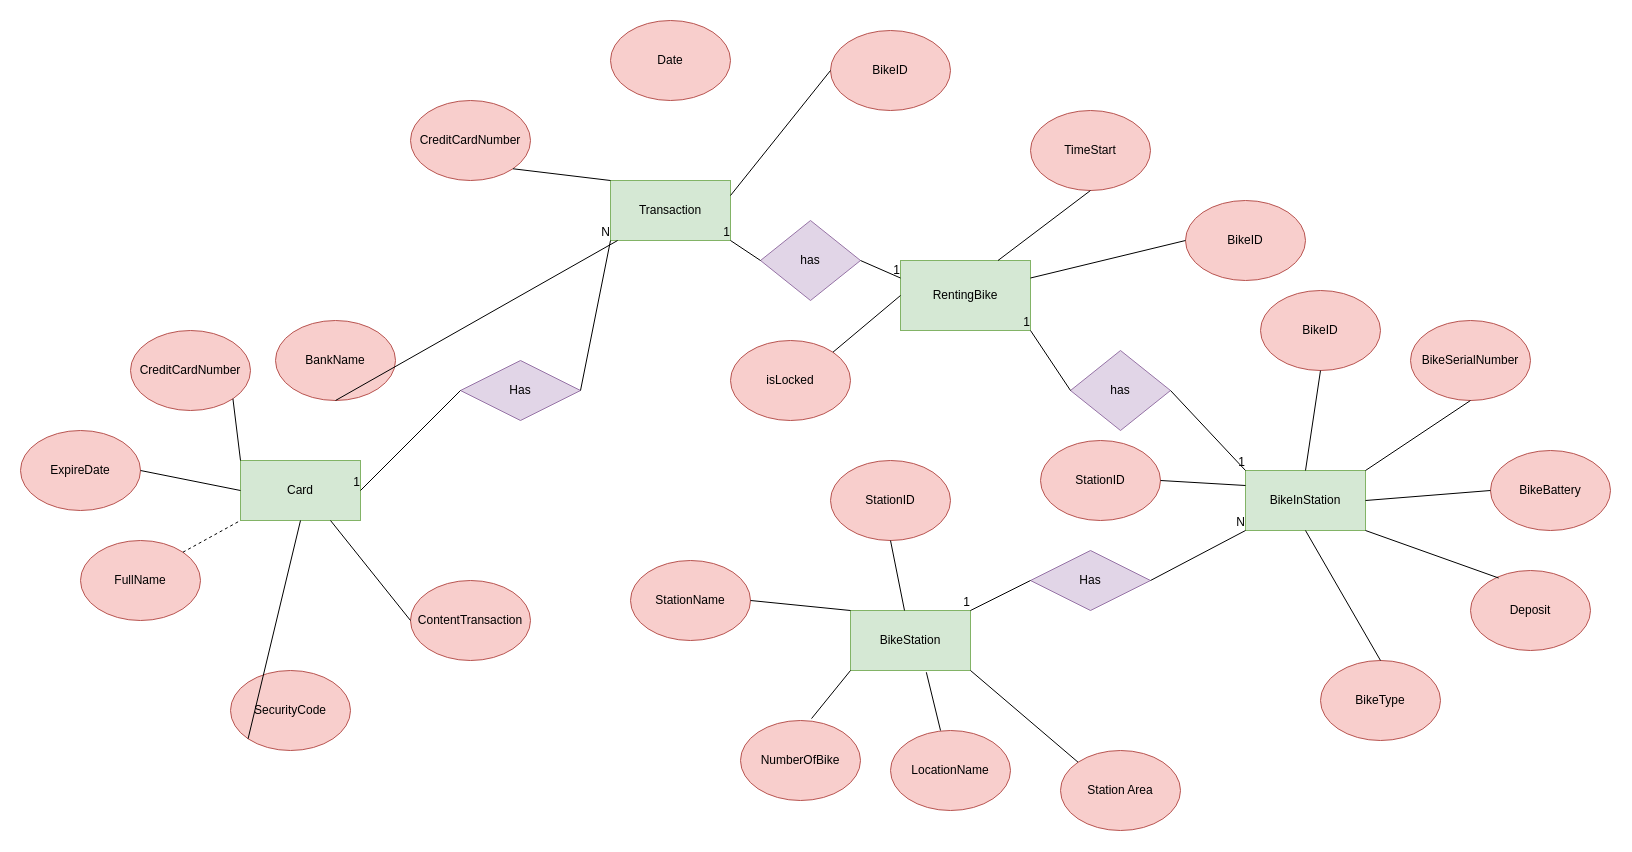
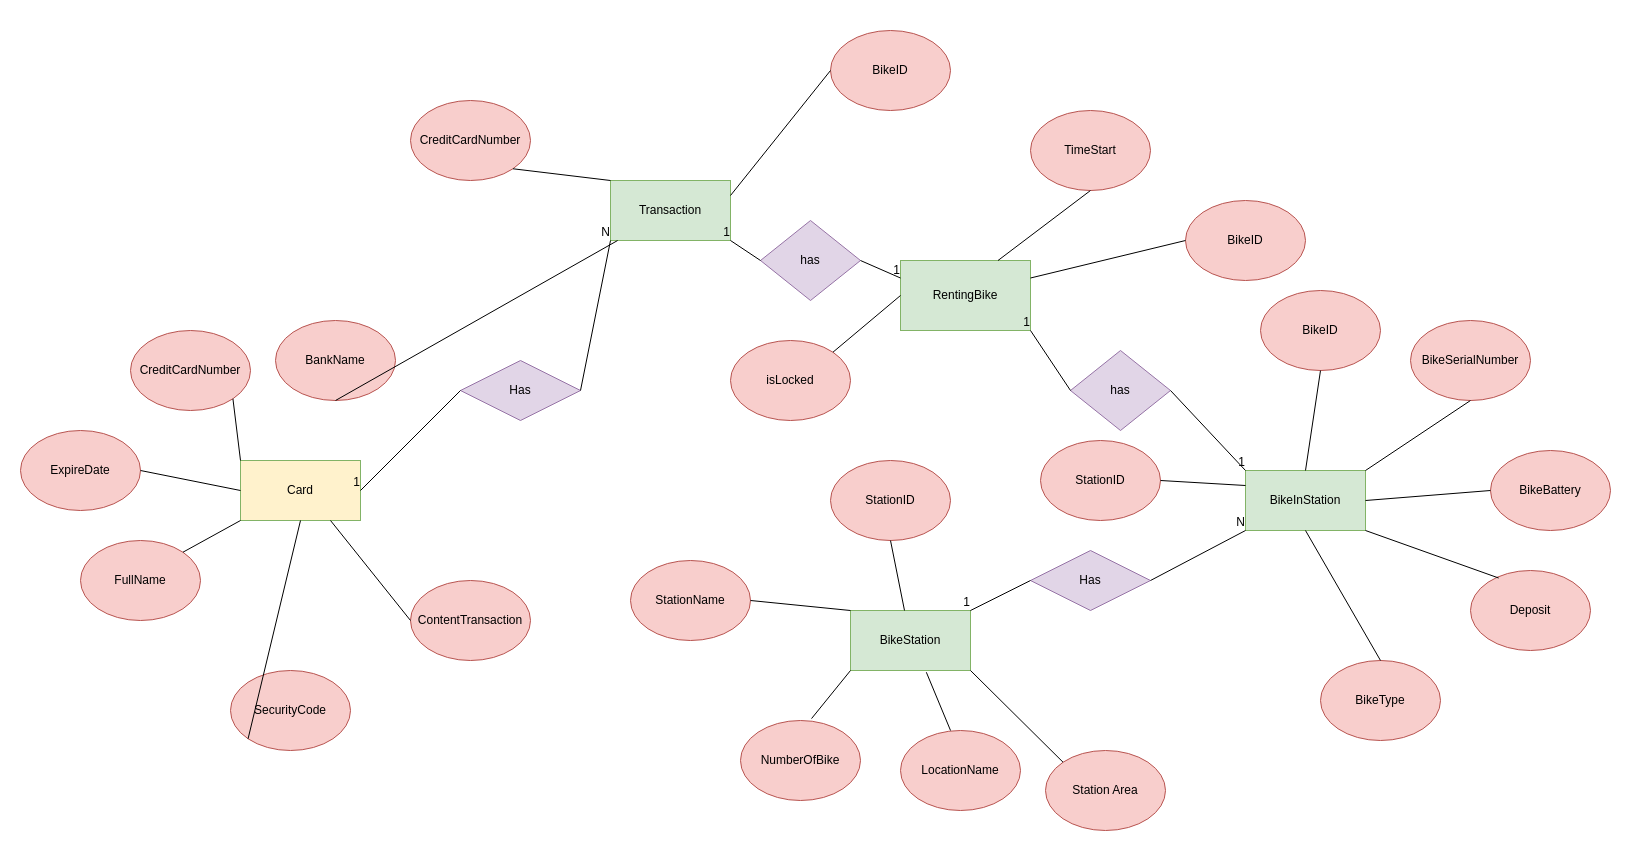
node "Date": removed
node "Card": fillcolor #d5e8d4 -> #fff2cc
edge "Card" -- "FullName": style dashed -> solid
node "LocationName": moved (951, 771) -> (961, 771)
node "Station Area": moved (1121, 791) -> (1106, 791)
